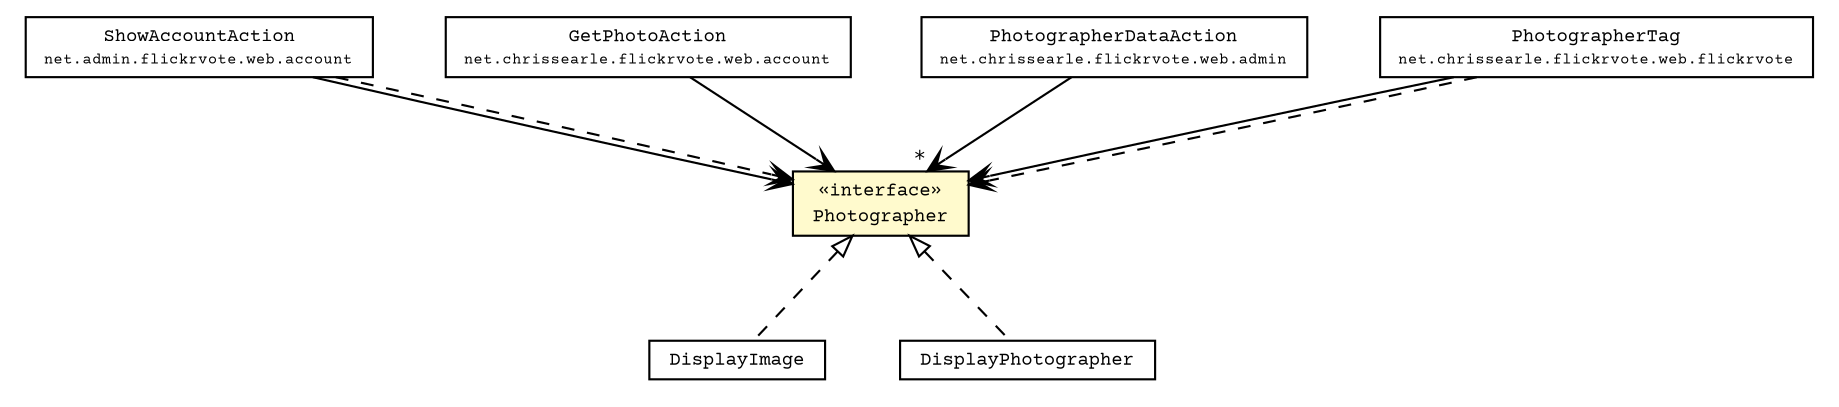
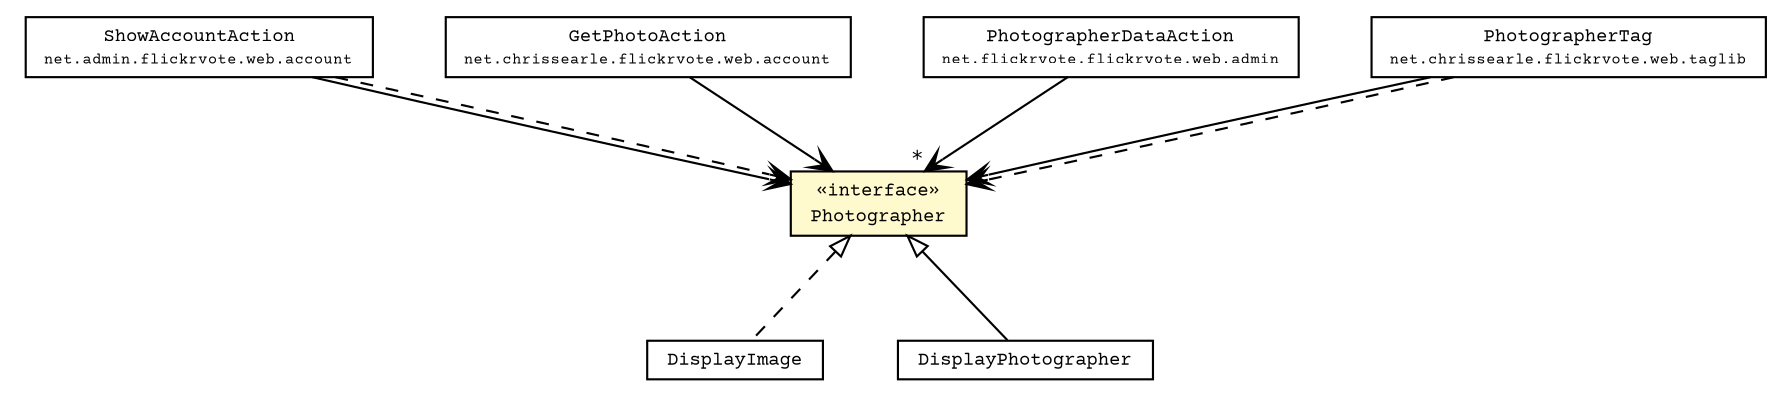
node "PhotographerDataAction": text "net.chrissearle.flickrvote.web.admin" -> "net.flickrvote.flickrvote.web.admin"
node "PhotographerTag": text "net.chrissearle.flickrvote.web.flickrvote" -> "net.chrissearle.flickrvote.web.taglib"
edge "DisplayPhotographer" -> "Photographer": style dashed -> solid
